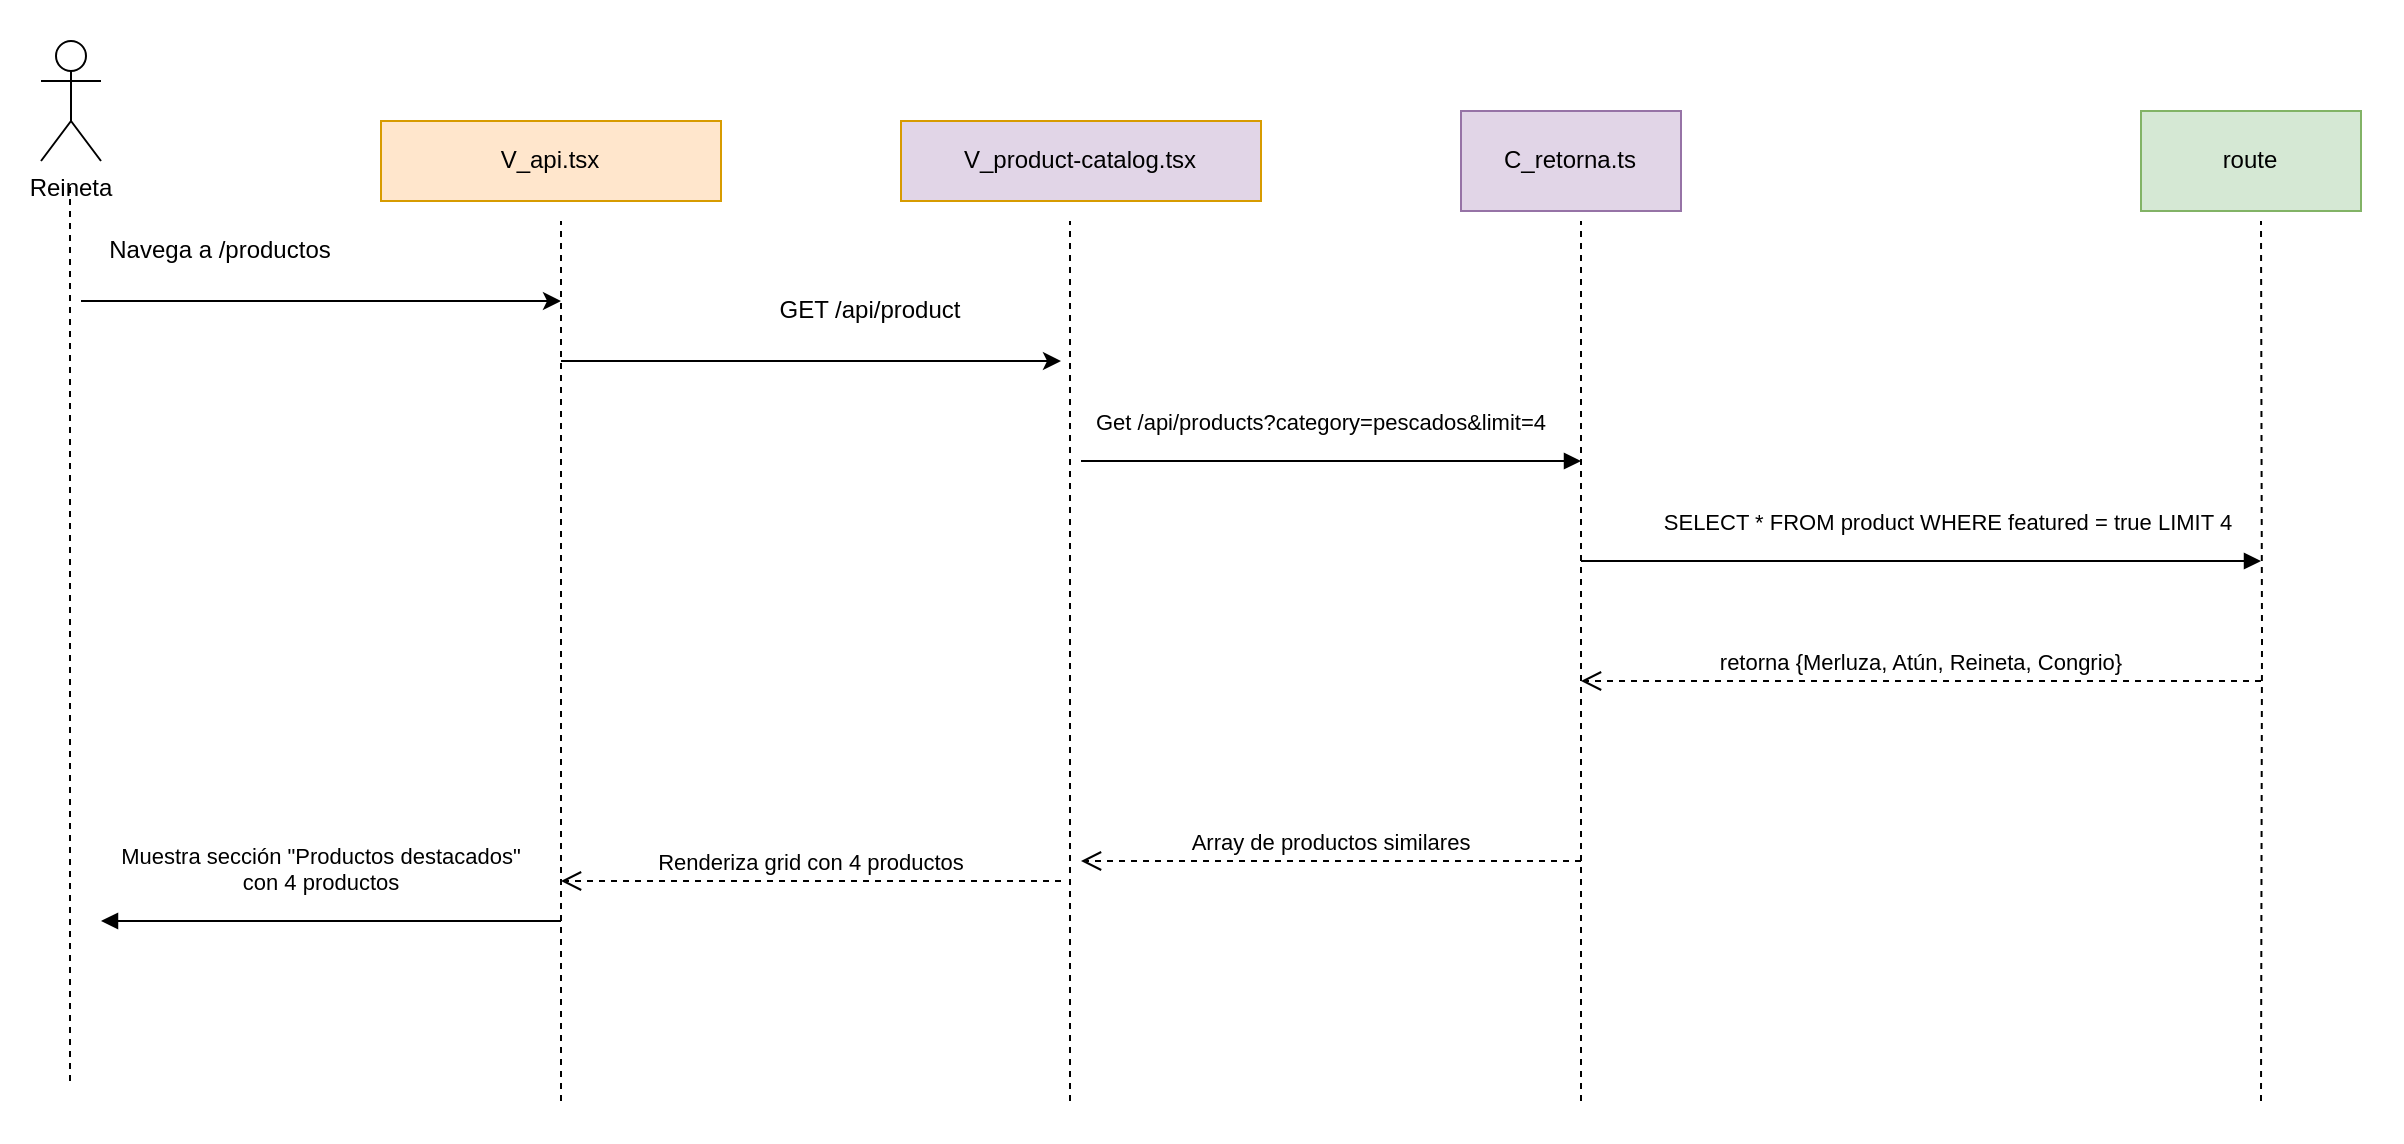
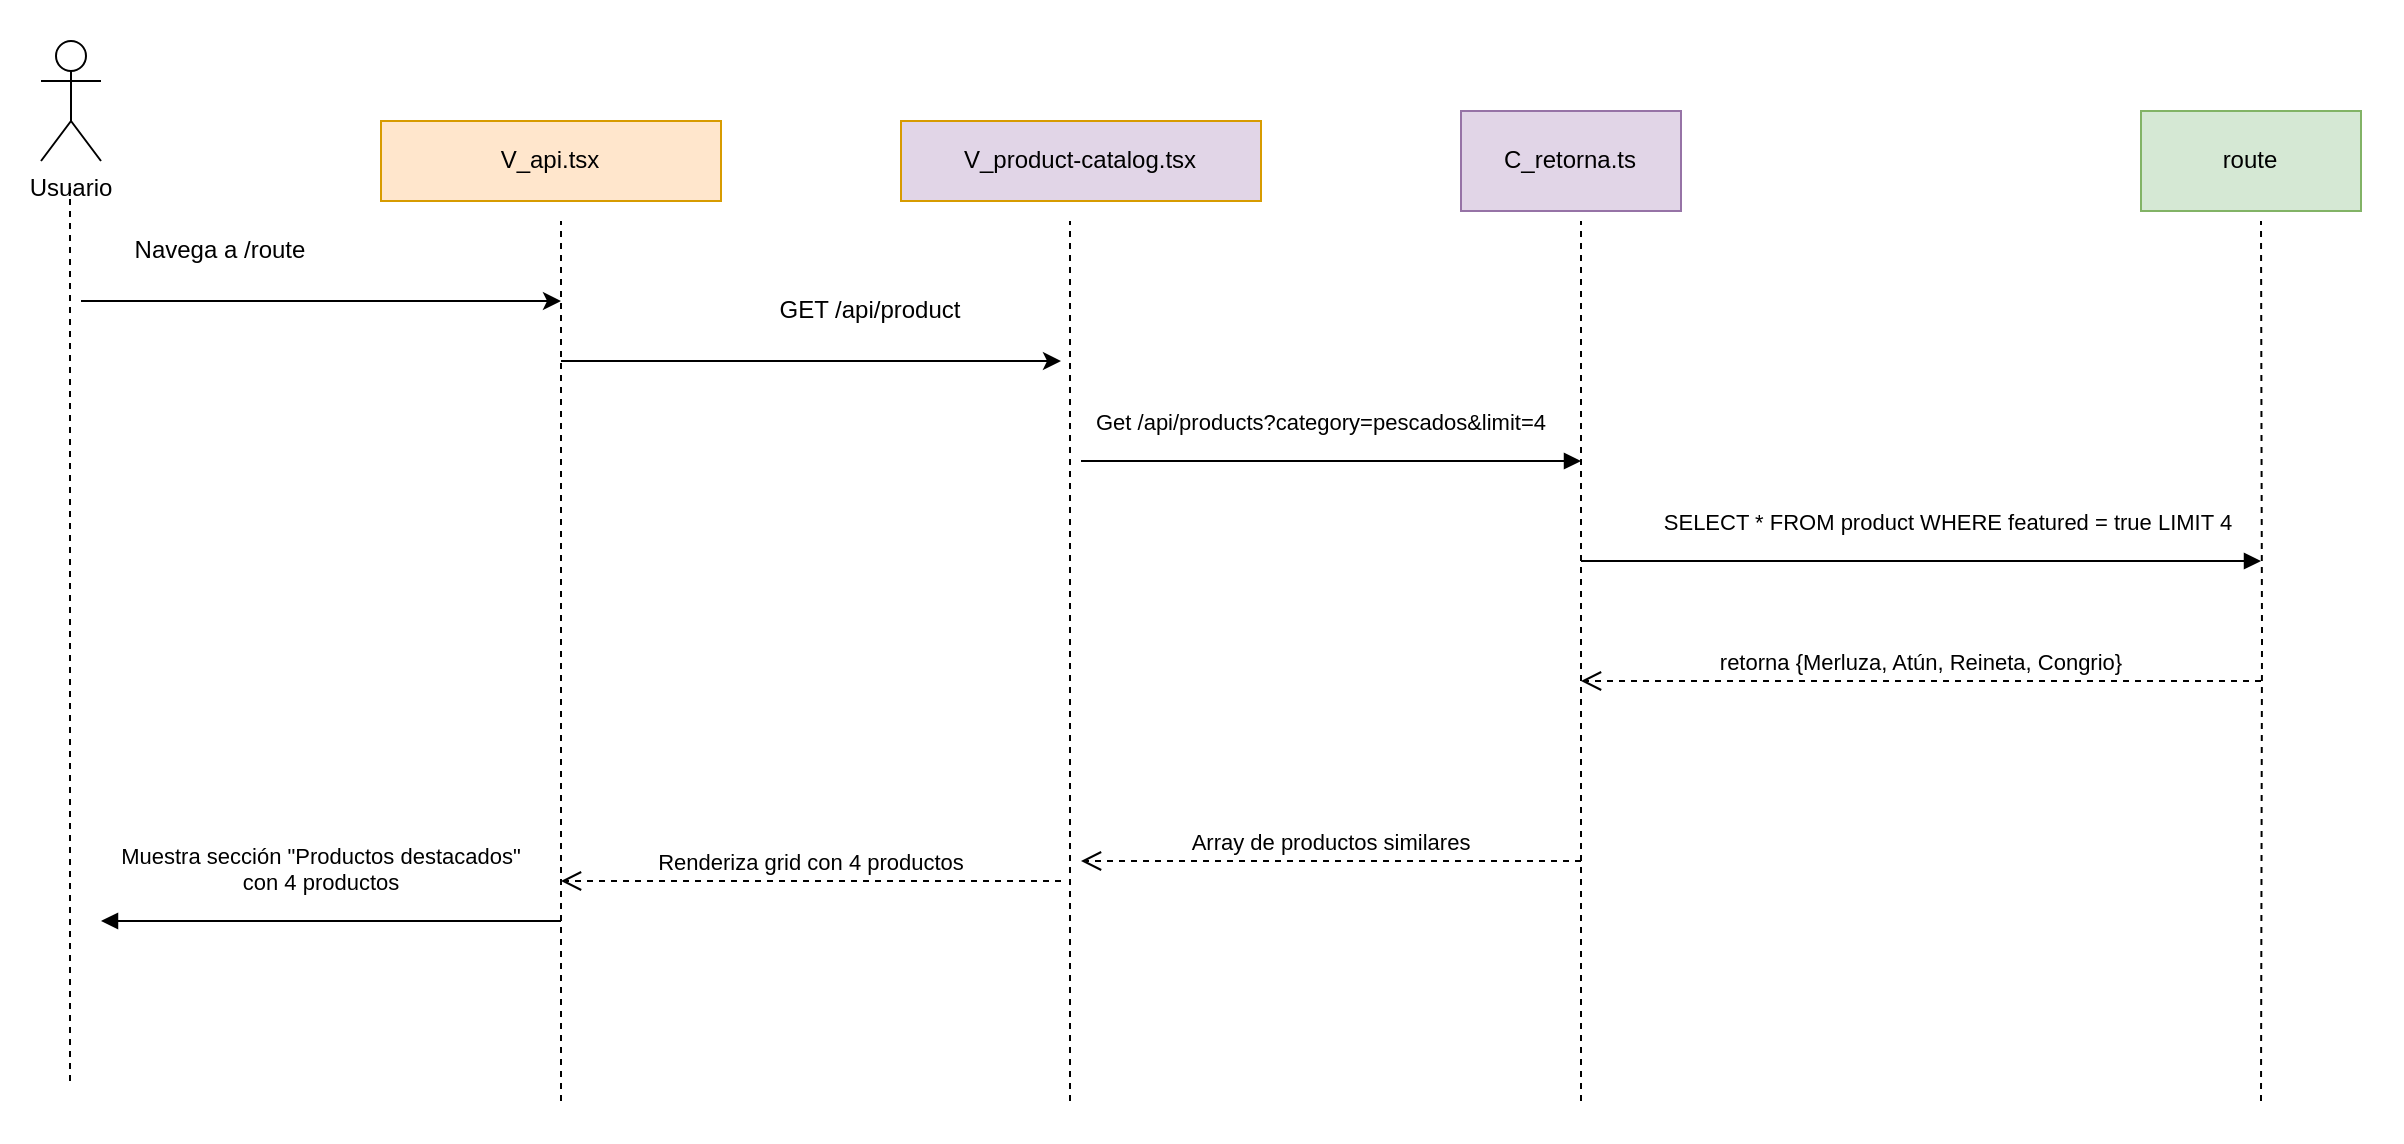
node "Reineta": label "Reineta" -> "Usuario"
node "Navega a /productos": label "Navega a /productos" -> "Navega a /route"
